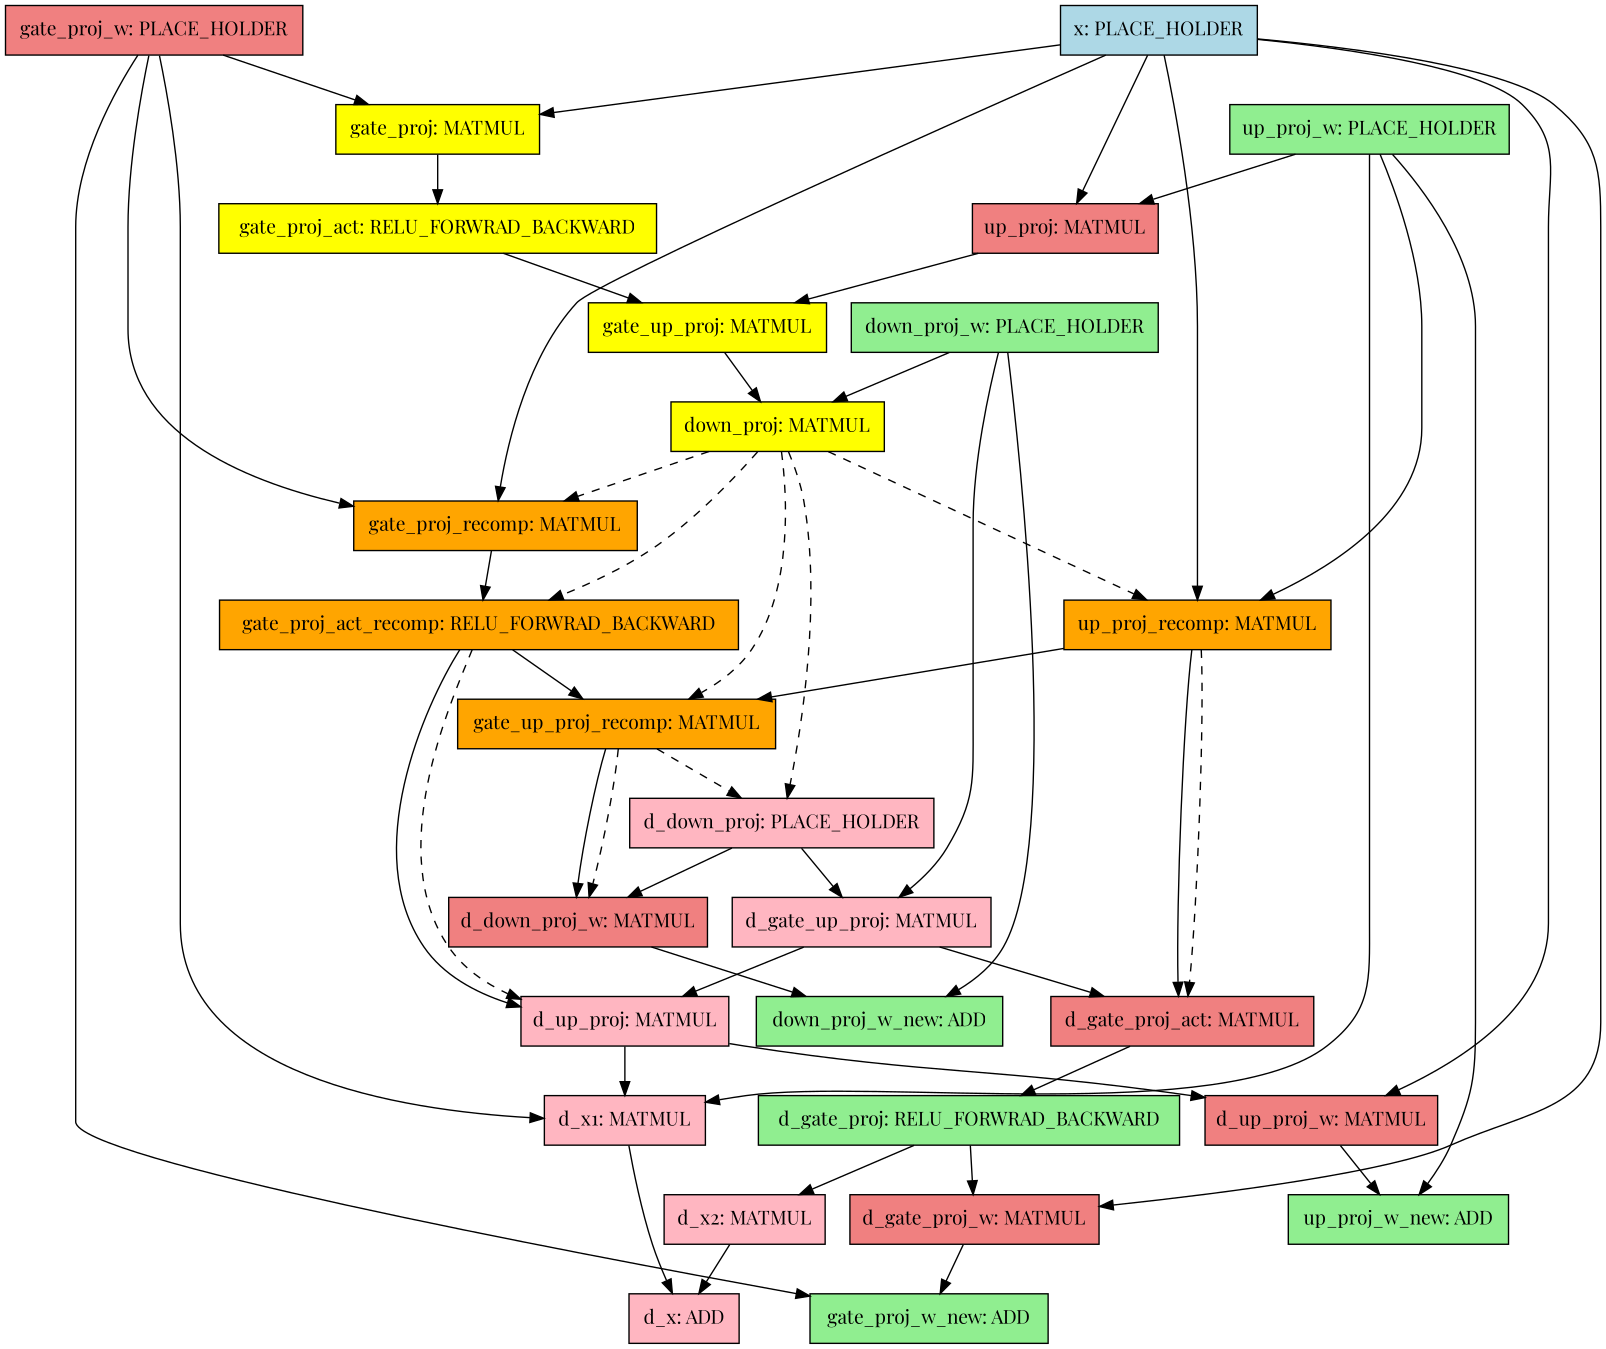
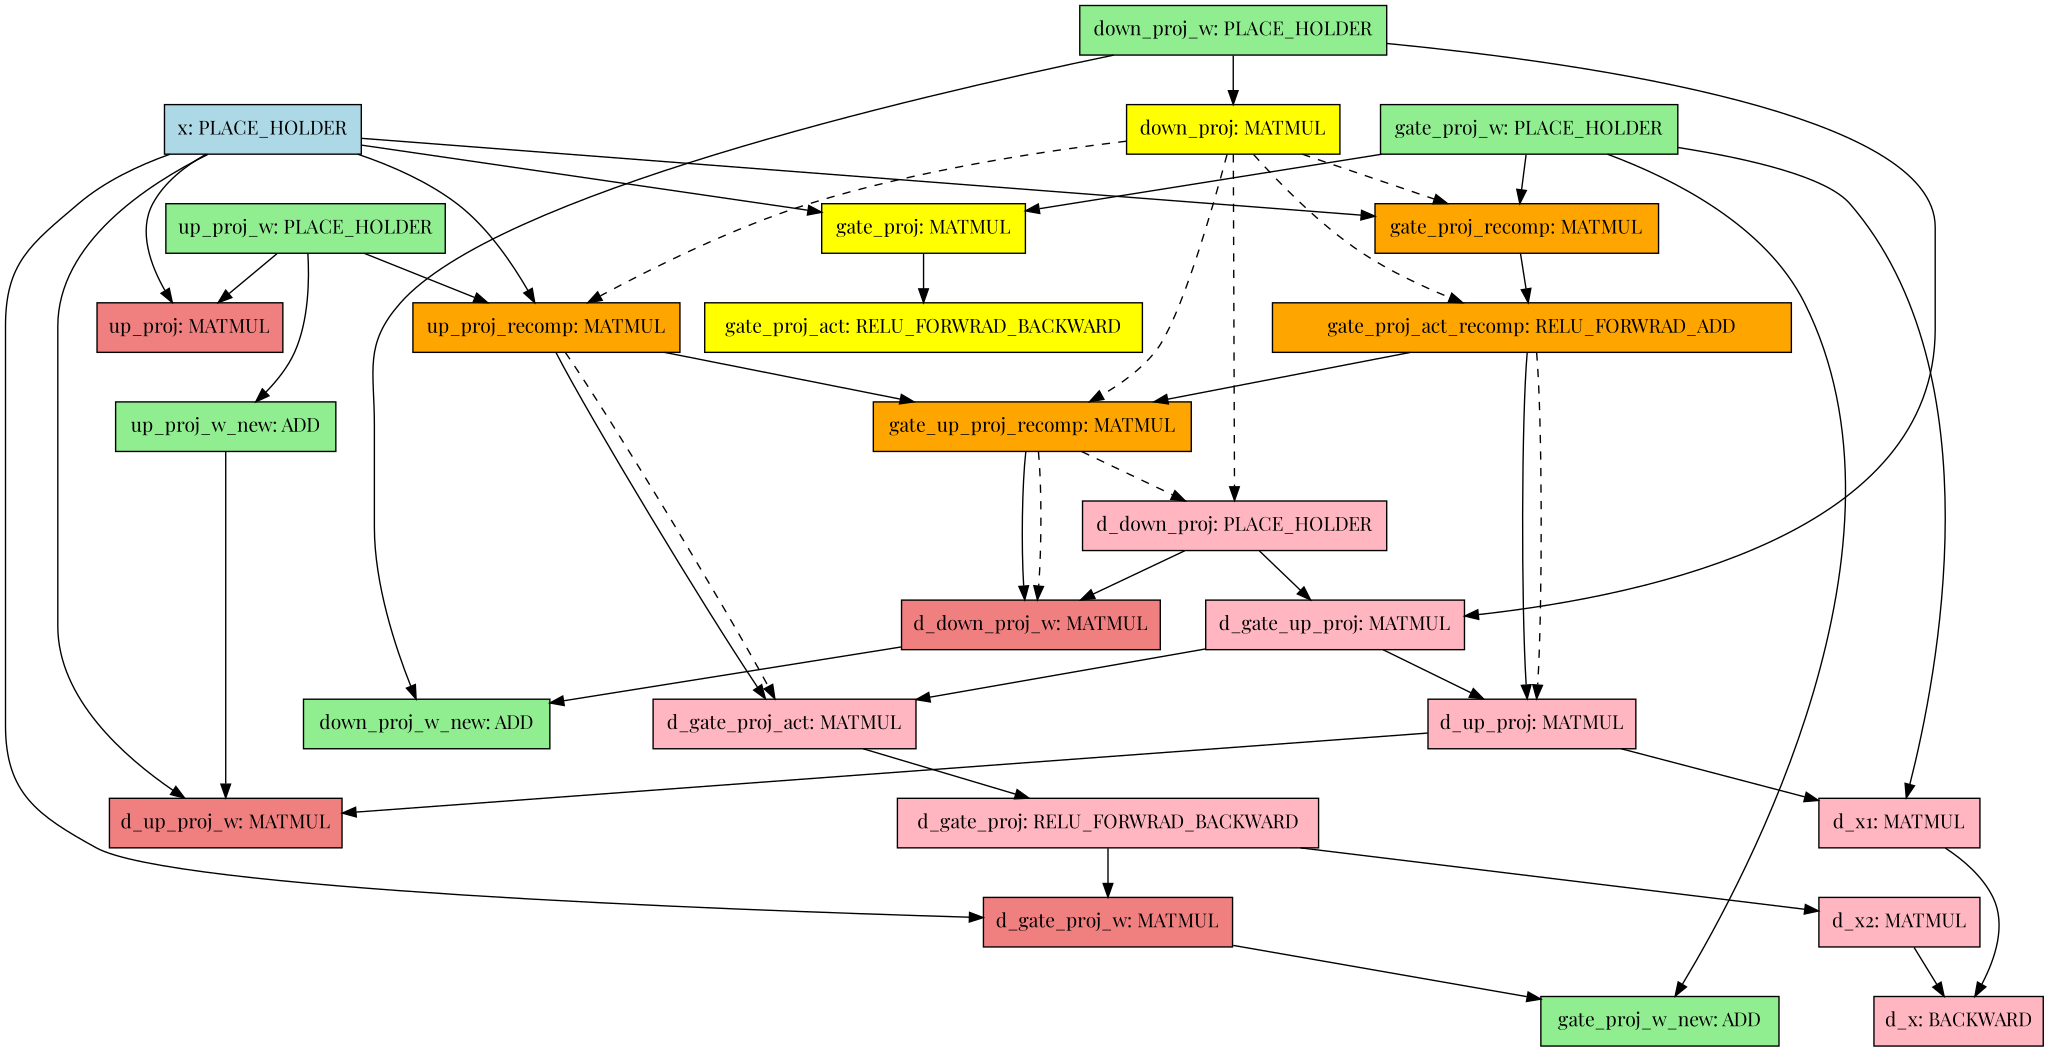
node "gate_proj_w: PLACE_HOLDER": fillcolor lightcoral -> lightgreen
node "gate_up_proj: MATMUL": removed
node "gate_proj_act_recomp: RELU_FORWRAD_BACKWARD": label "gate_proj_act_recomp: RELU_FORWRAD_BACKWARD" -> "gate_proj_act_recomp: RELU_FORWRAD_ADD"
edge "up_proj_w: PLACE_HOLDER" -> "d_x1: MATMUL": removed
node "d_gate_proj_act: MATMUL": fillcolor lightcoral -> lightpink
node "d_gate_proj: RELU_FORWRAD_BACKWARD": fillcolor lightgreen -> lightpink
edge "d_up_proj_w: MATMUL" -> "up_proj_w_new: ADD": reversed
node "d_x: ADD": label "d_x: ADD" -> "d_x: BACKWARD"
